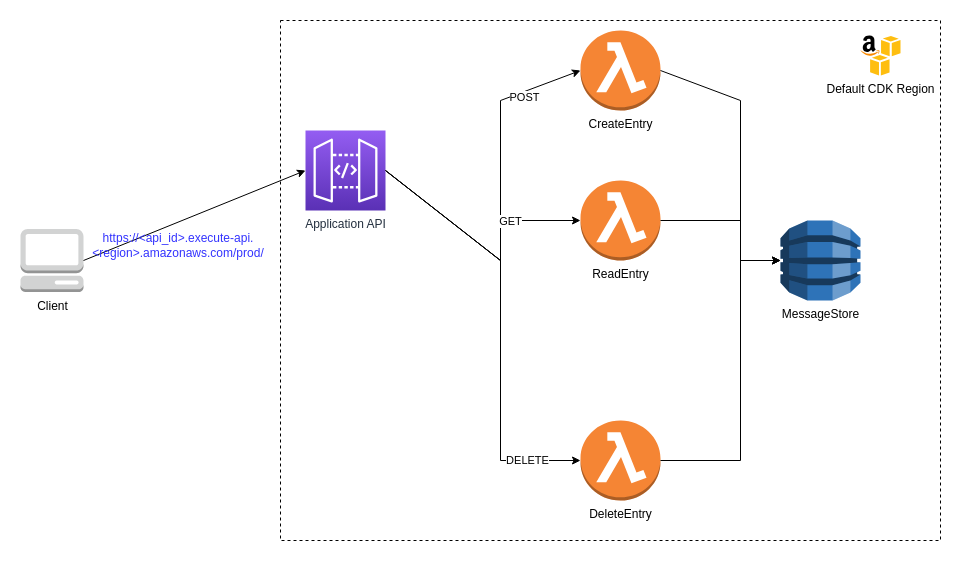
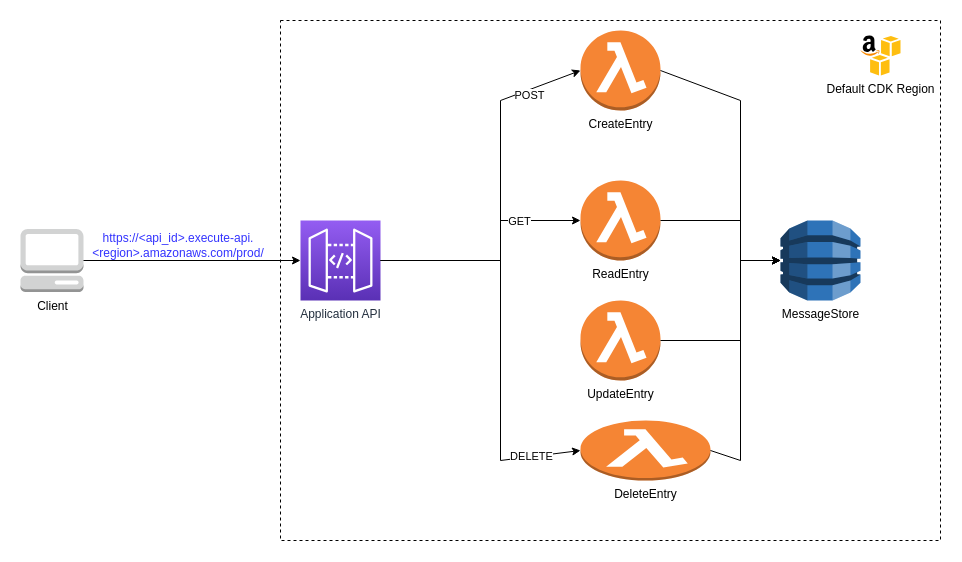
node "Application API": moved (346, 171) -> (341, 261)
node "UpdateEntry": added
edge "UpdateEntry" -> "MessageStore": added
node "DeleteEntry": size 80x80 -> 130x60
